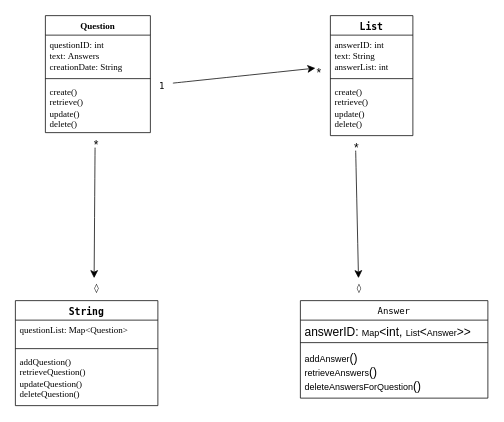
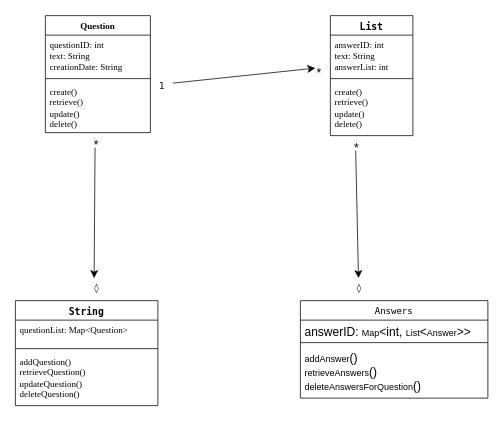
node "questionID: int text: Answers creationDate: String": label "questionID: int text: Answers creationDate: String" -> "questionID: int text: String creationDate: String"
node "Answer": label "Answer" -> "Answers"
